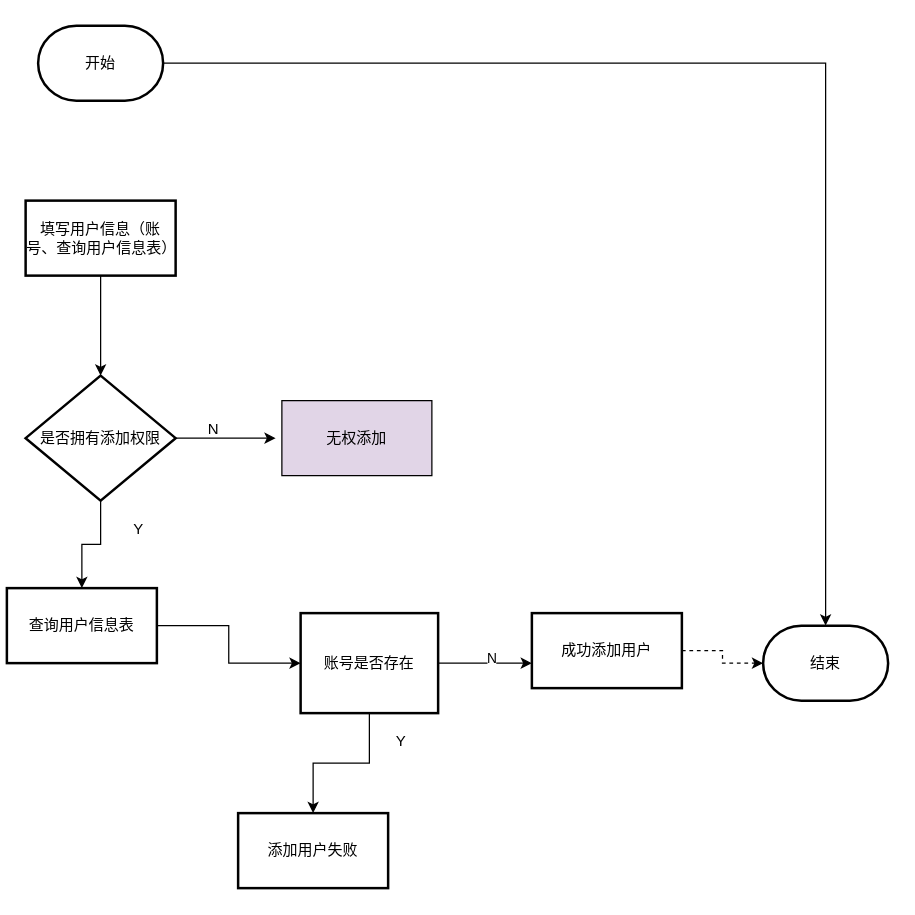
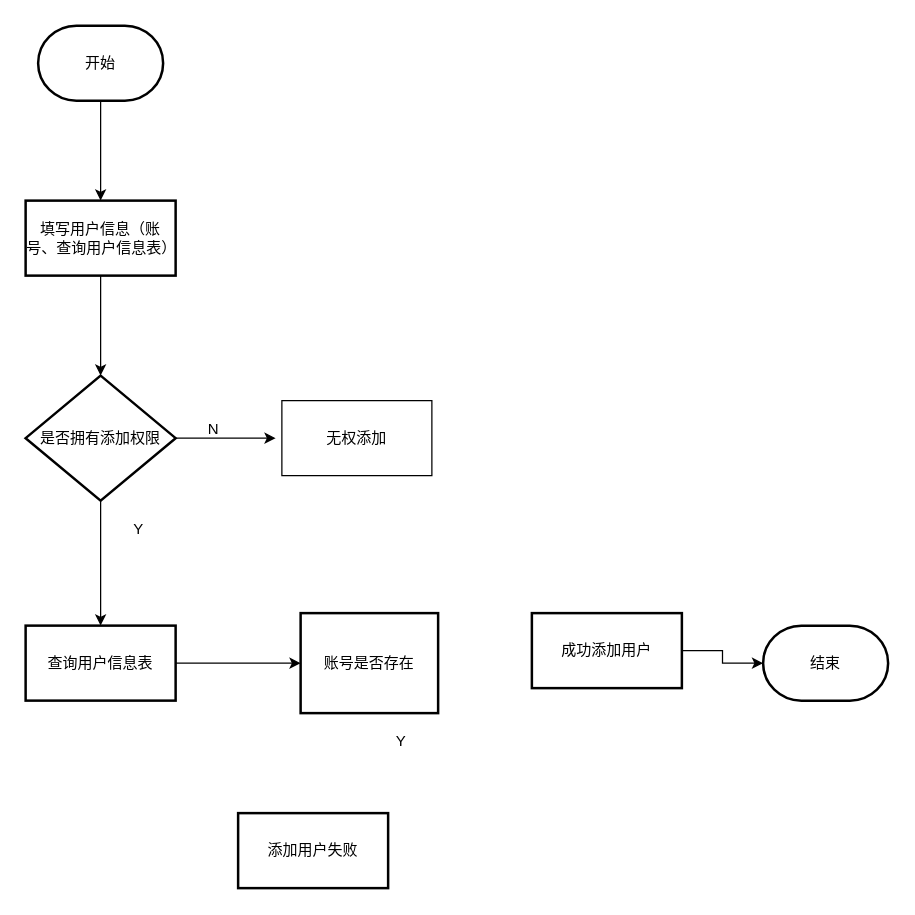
edge "开始" -> "结束": now "开始" -> "填写用户信息（账号、查询用户信息表）"
node "无权添加": fillcolor #e1d5e7 -> #ffffff
node "查询用户信息表": moved (82, 626) -> (101, 663)
edge "成功添加用户" -> "结束": style dashed -> solid
edge "账号是否存在" -> "成功添加用户": removed, label "N"
edge "账号是否存在" -> "添加用户失败": removed
